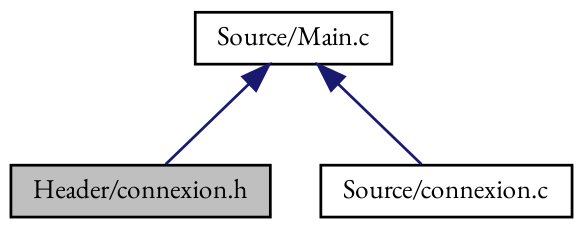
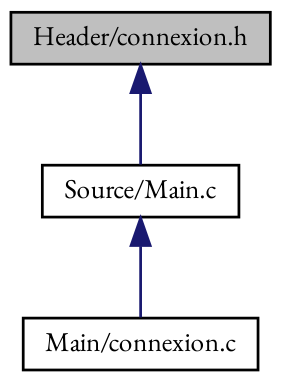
edge "Header/connexion.h" -> "Source/Main.c": reversed
node "Source/connexion.c": label "Source/connexion.c" -> "Main/connexion.c"
